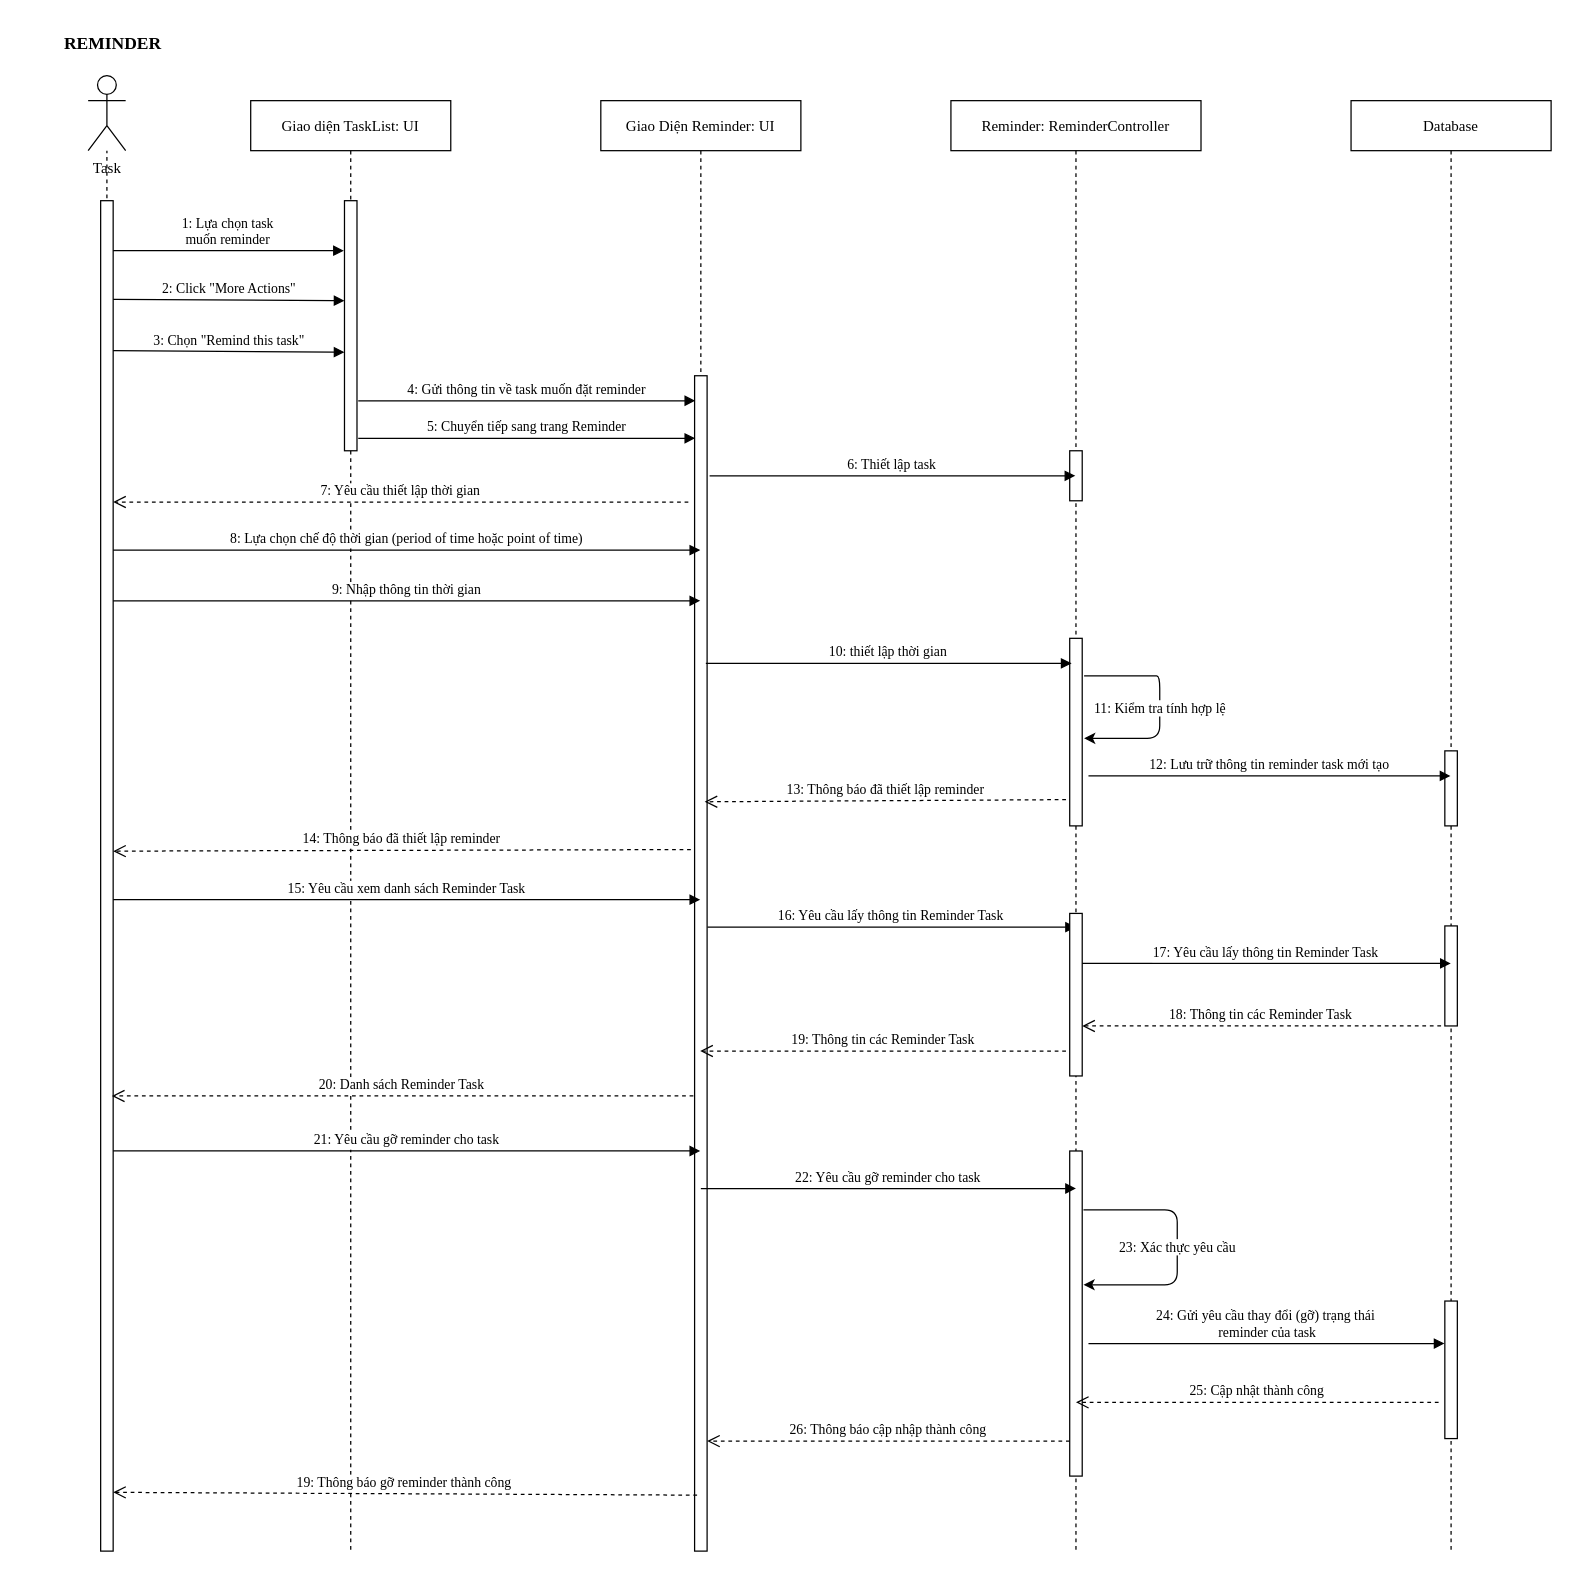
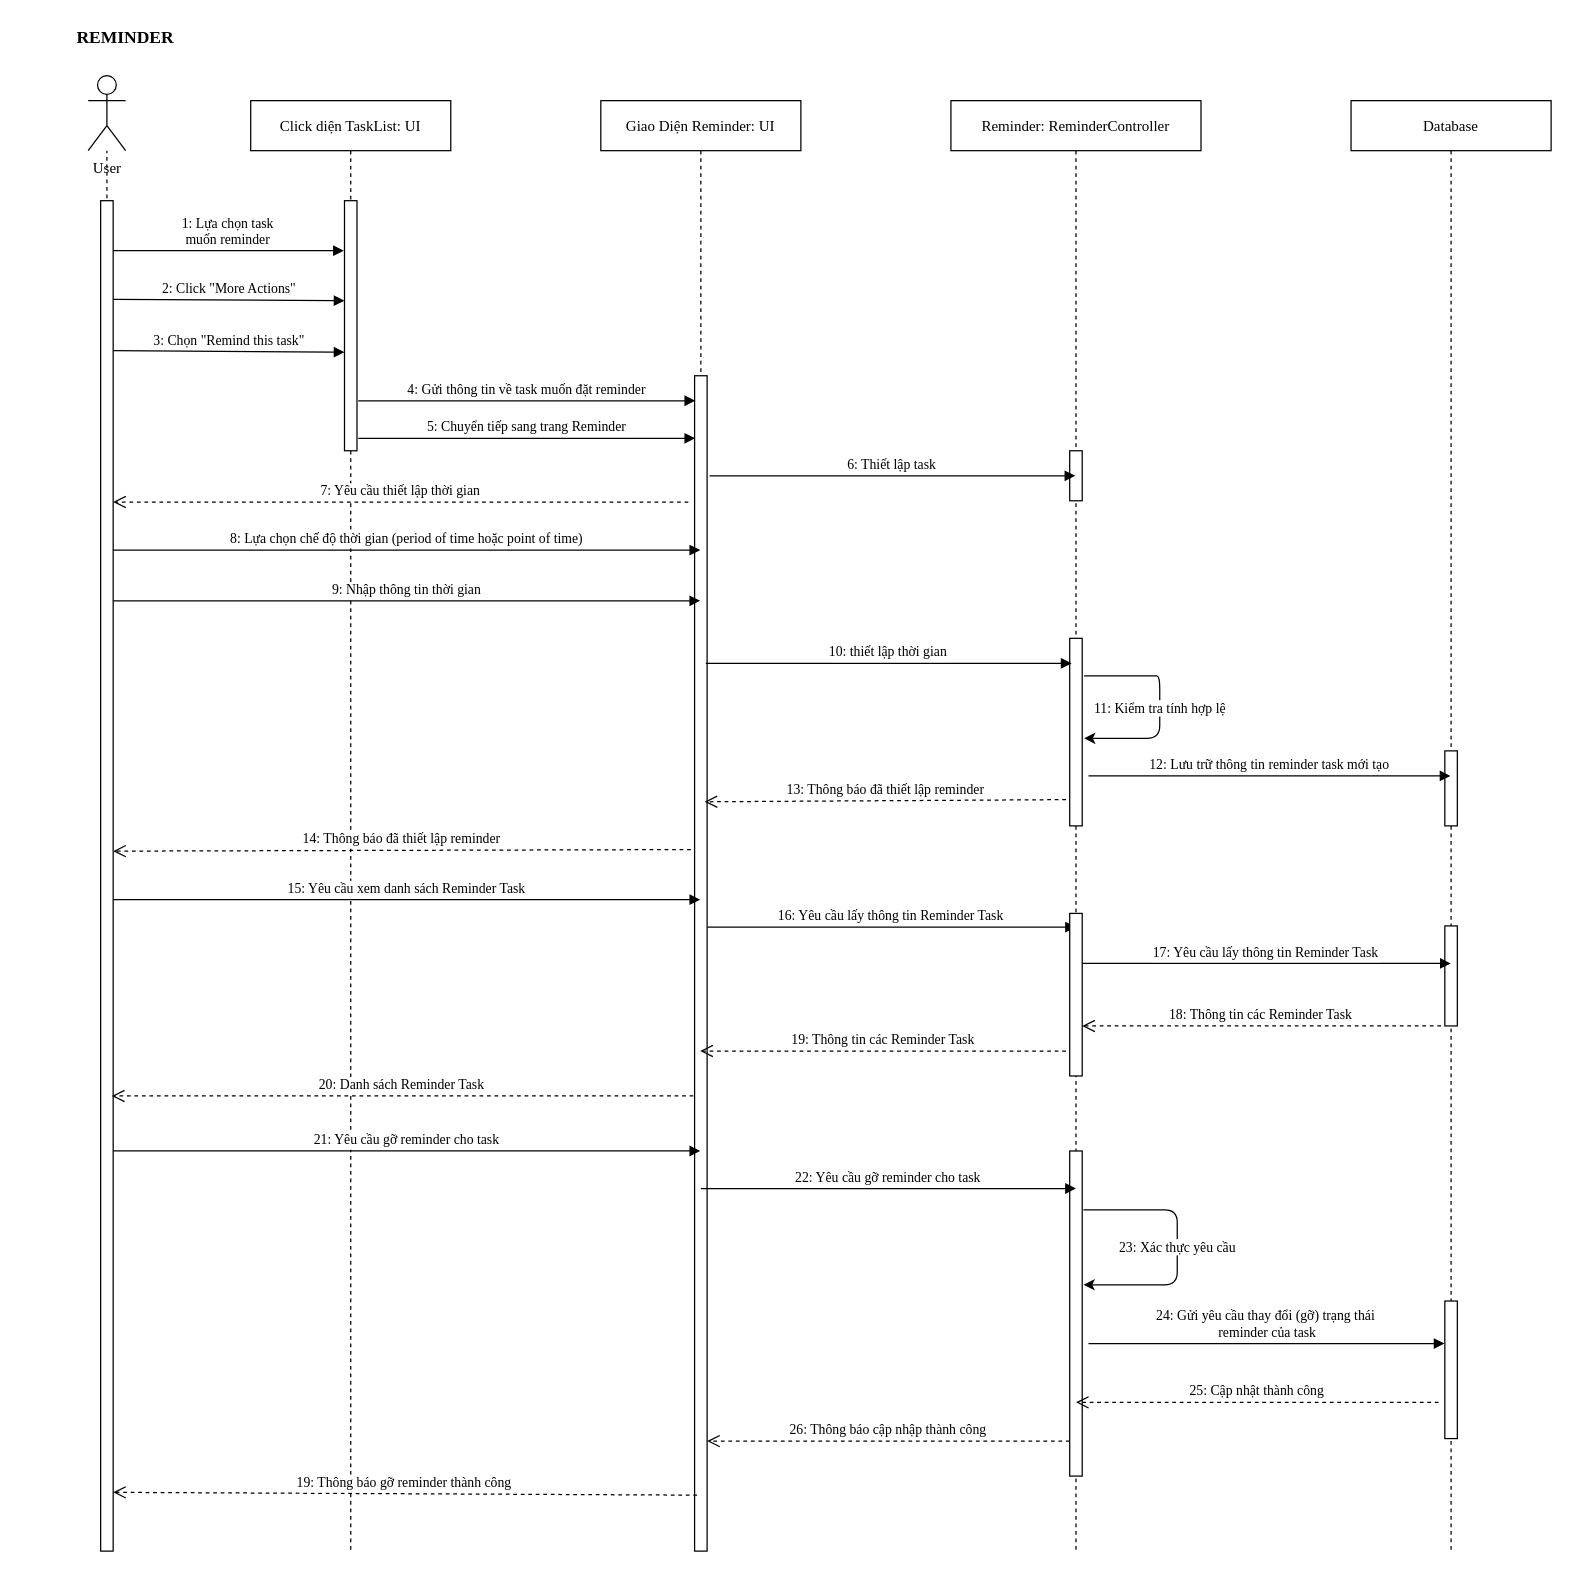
node "REMINDER": moved (113, 44) -> (126, 38)
node "Giao diện TaskList: UI": label "Giao diện TaskList: UI" -> "Click diện TaskList: UI"
node "Task": label "Task" -> "User"
